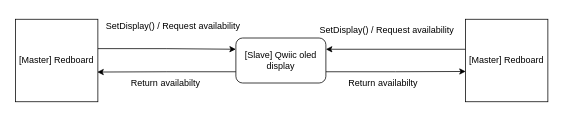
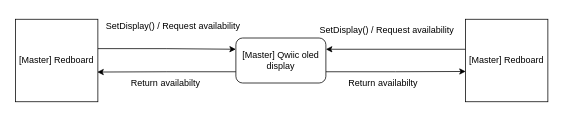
node "[Slave] Qwiic oled display": label "[Slave] Qwiic oled display" -> "[Master] Qwiic oled display"
